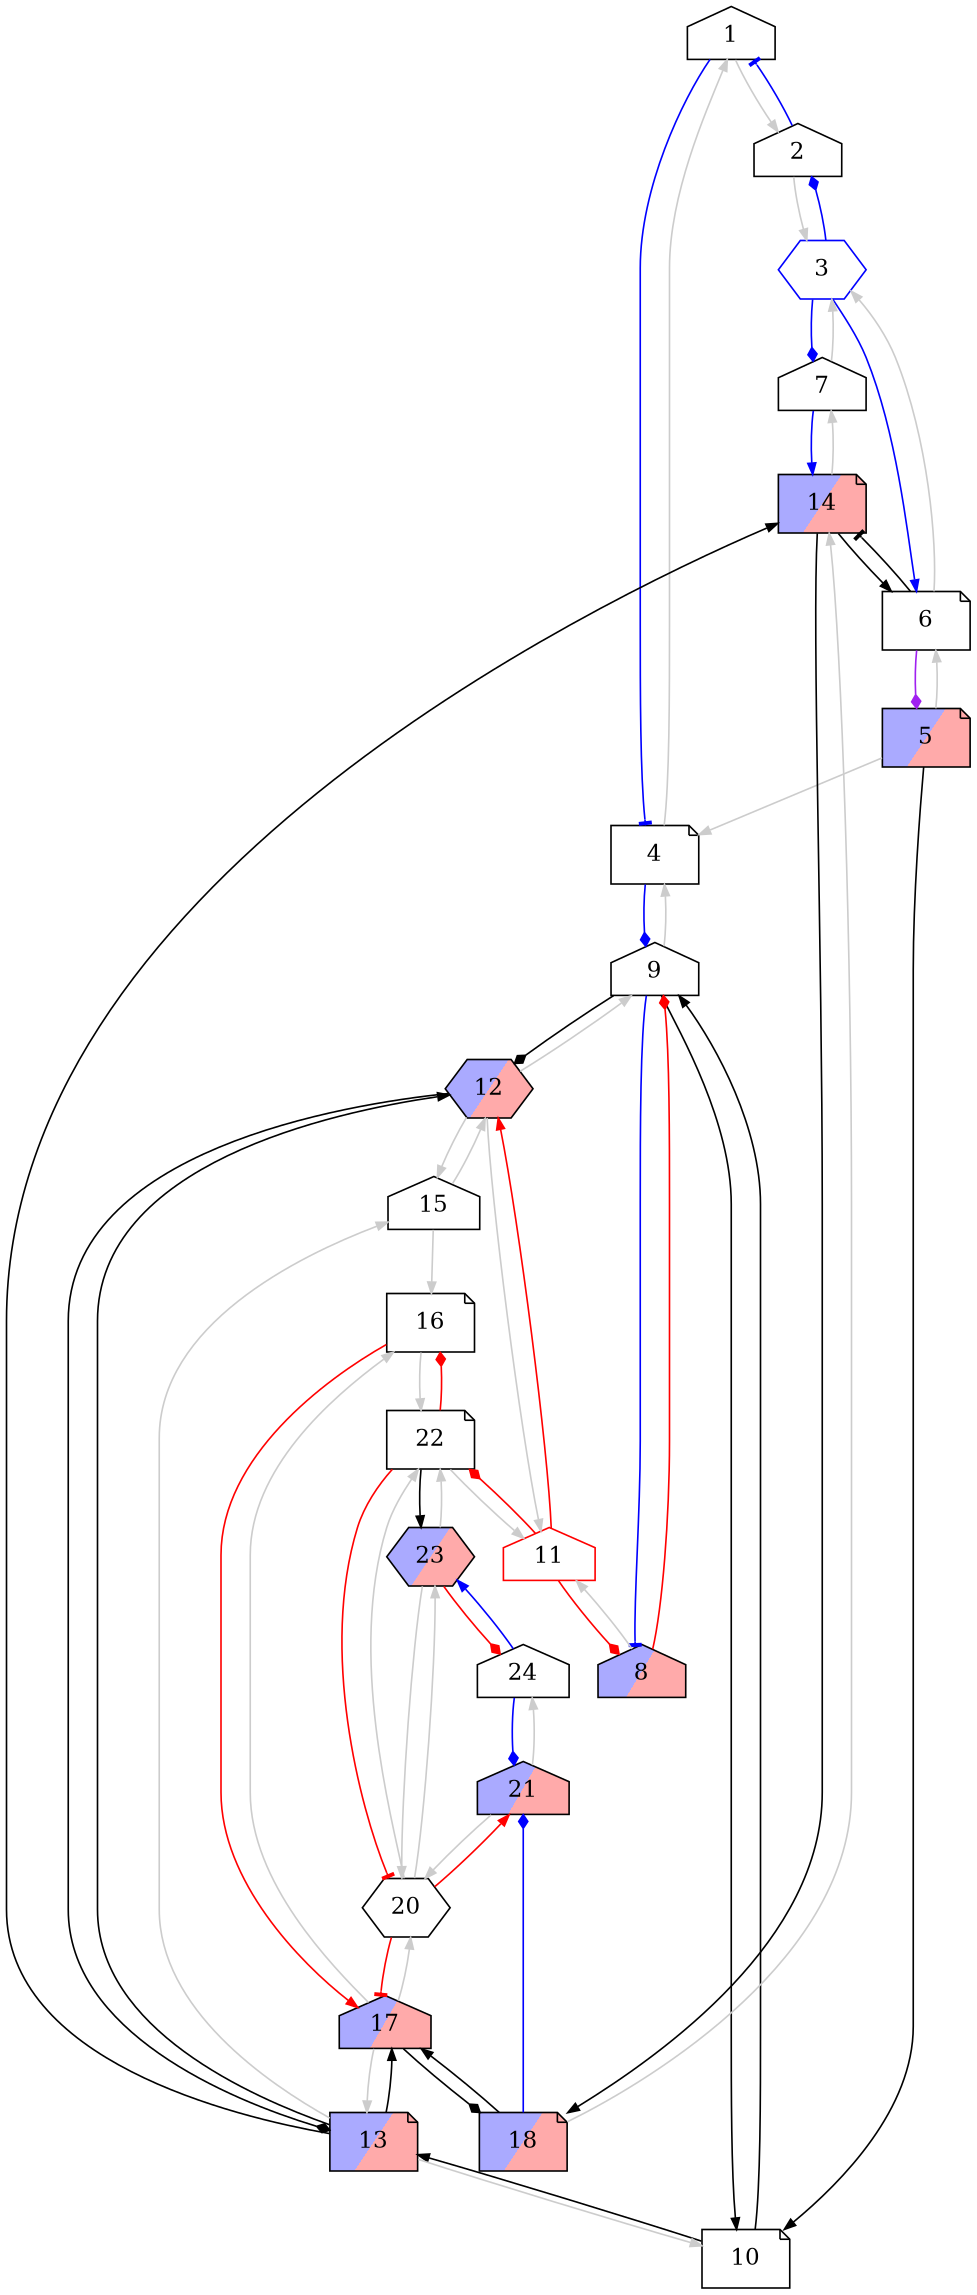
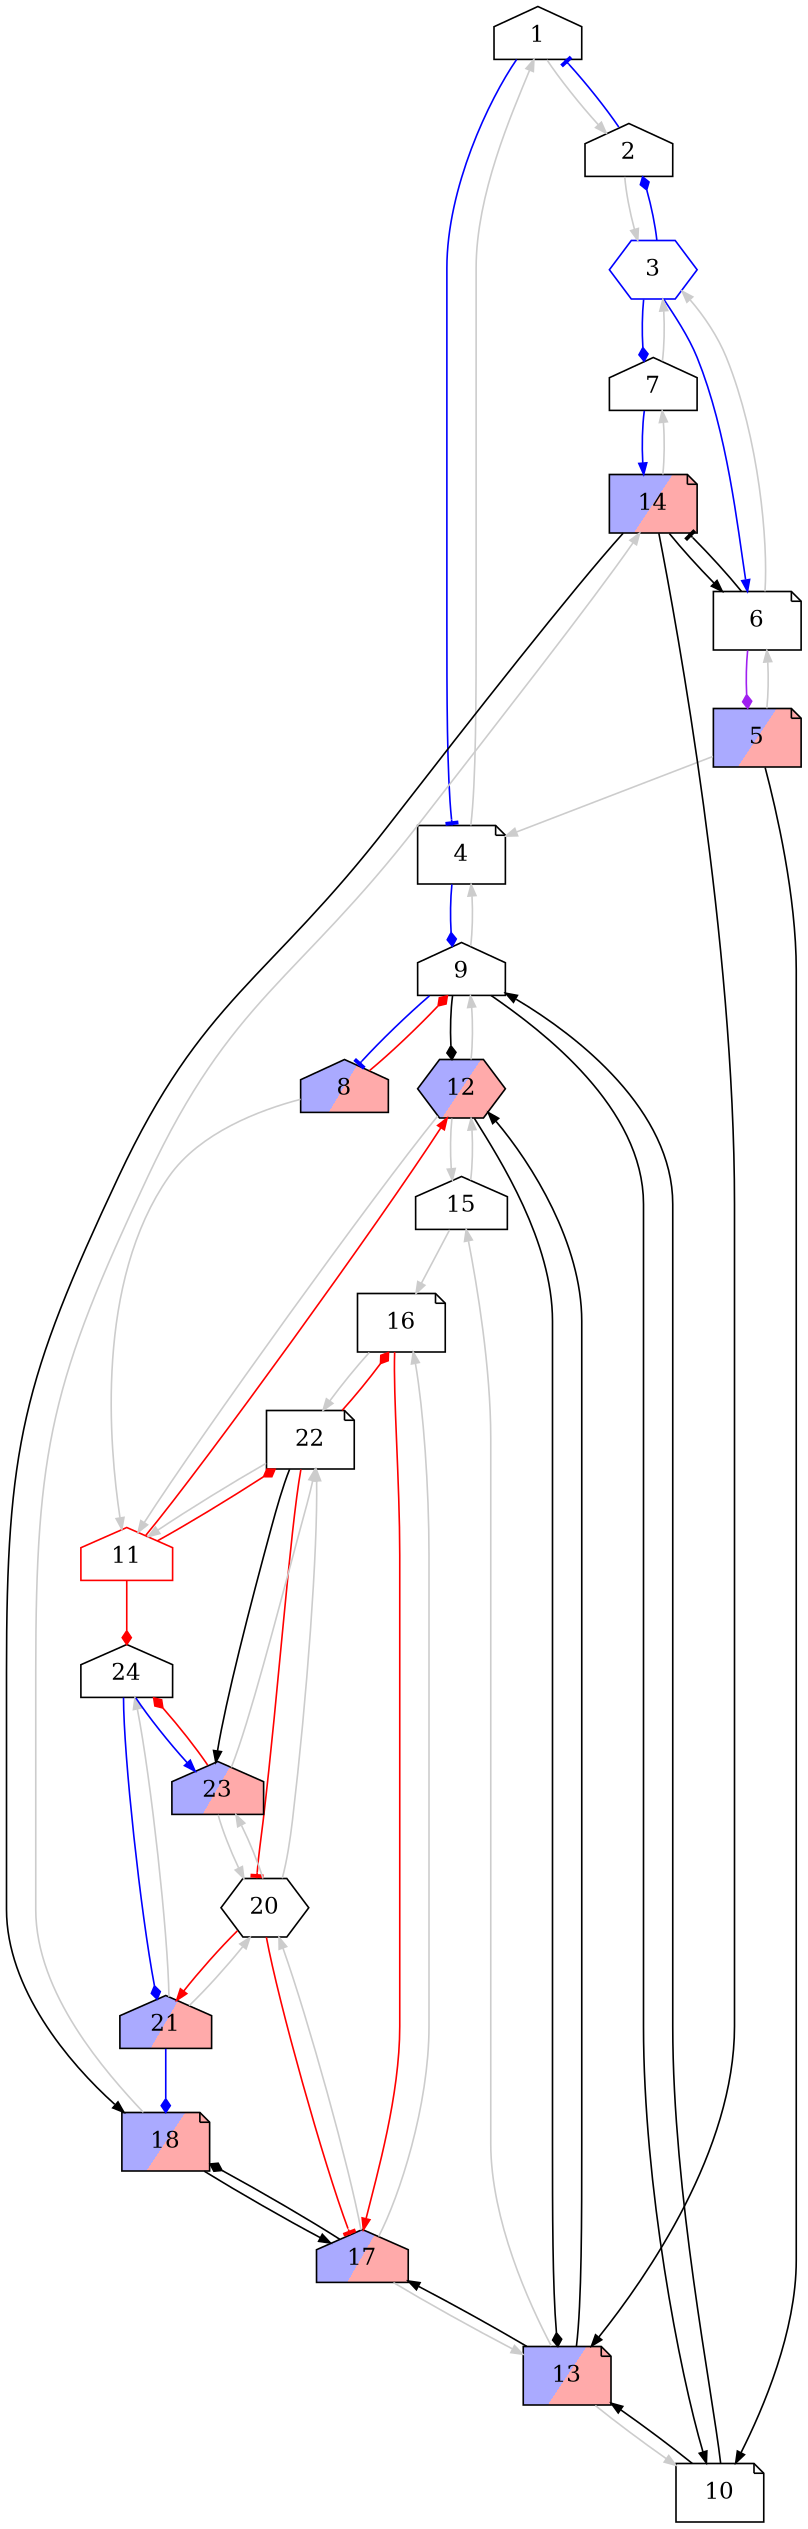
edge "13" -> "14": reversed
node "23": shape hexagon -> house
edge "11" -> "8": now "11" -> "24"
edge "18" -> "21": reversed
